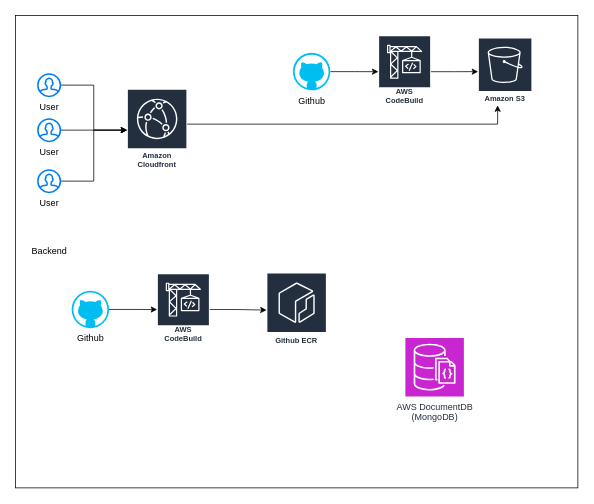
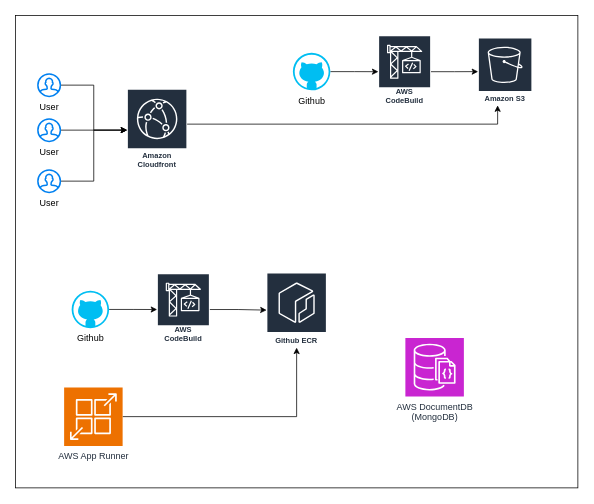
node "Backend": removed
node "AWS App Runner": added
edge "AWS App Runner" -> "Github ECR": added
